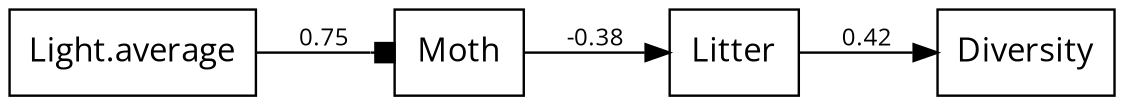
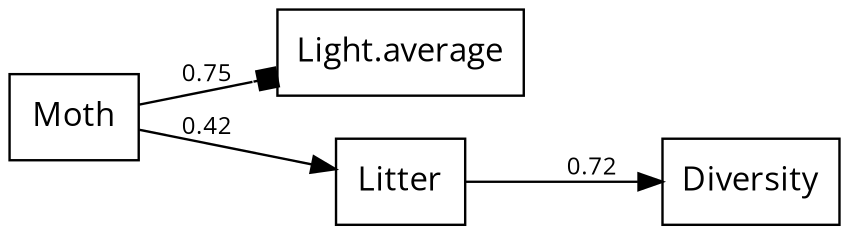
edge "Moth" -> "Litter": label "-0.38" -> "0.42"
edge "Litter" -> "Diversity": label "0.42" -> "0.72"
edge "Light.average" -> "Moth": reversed
